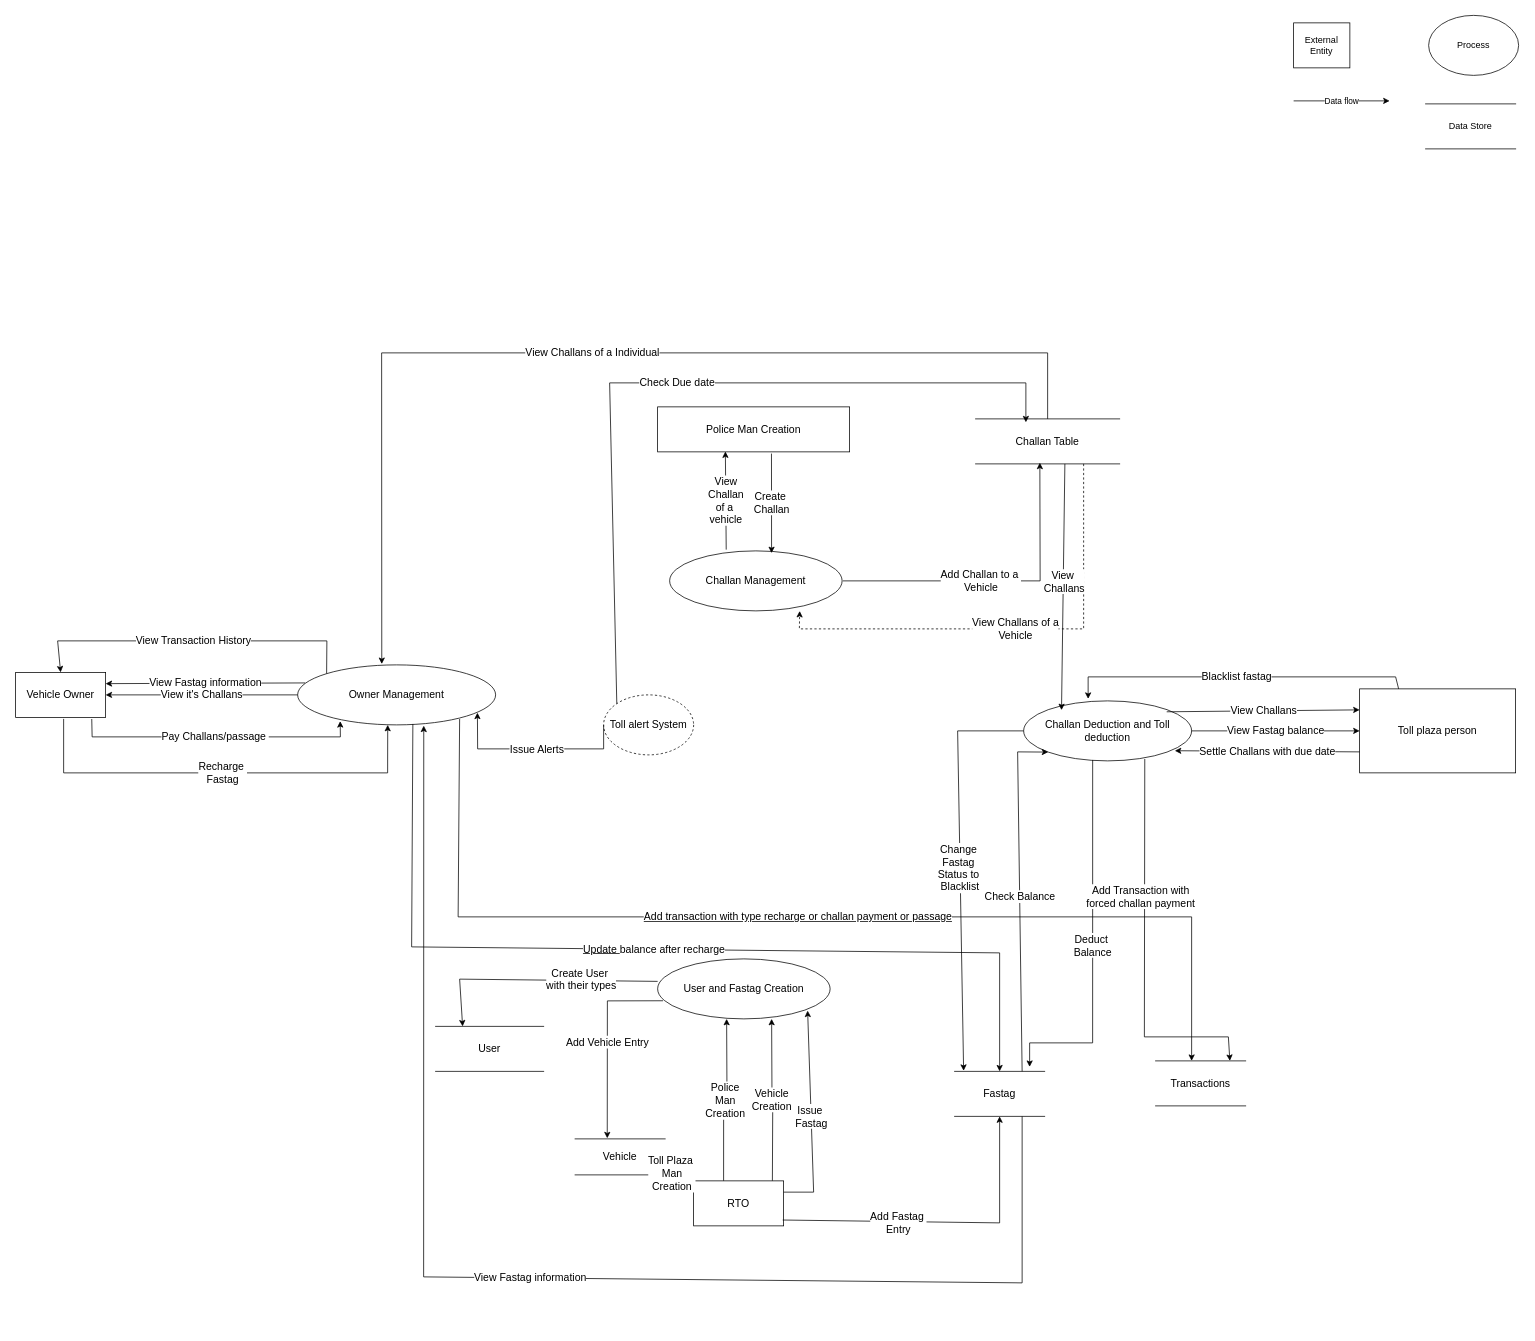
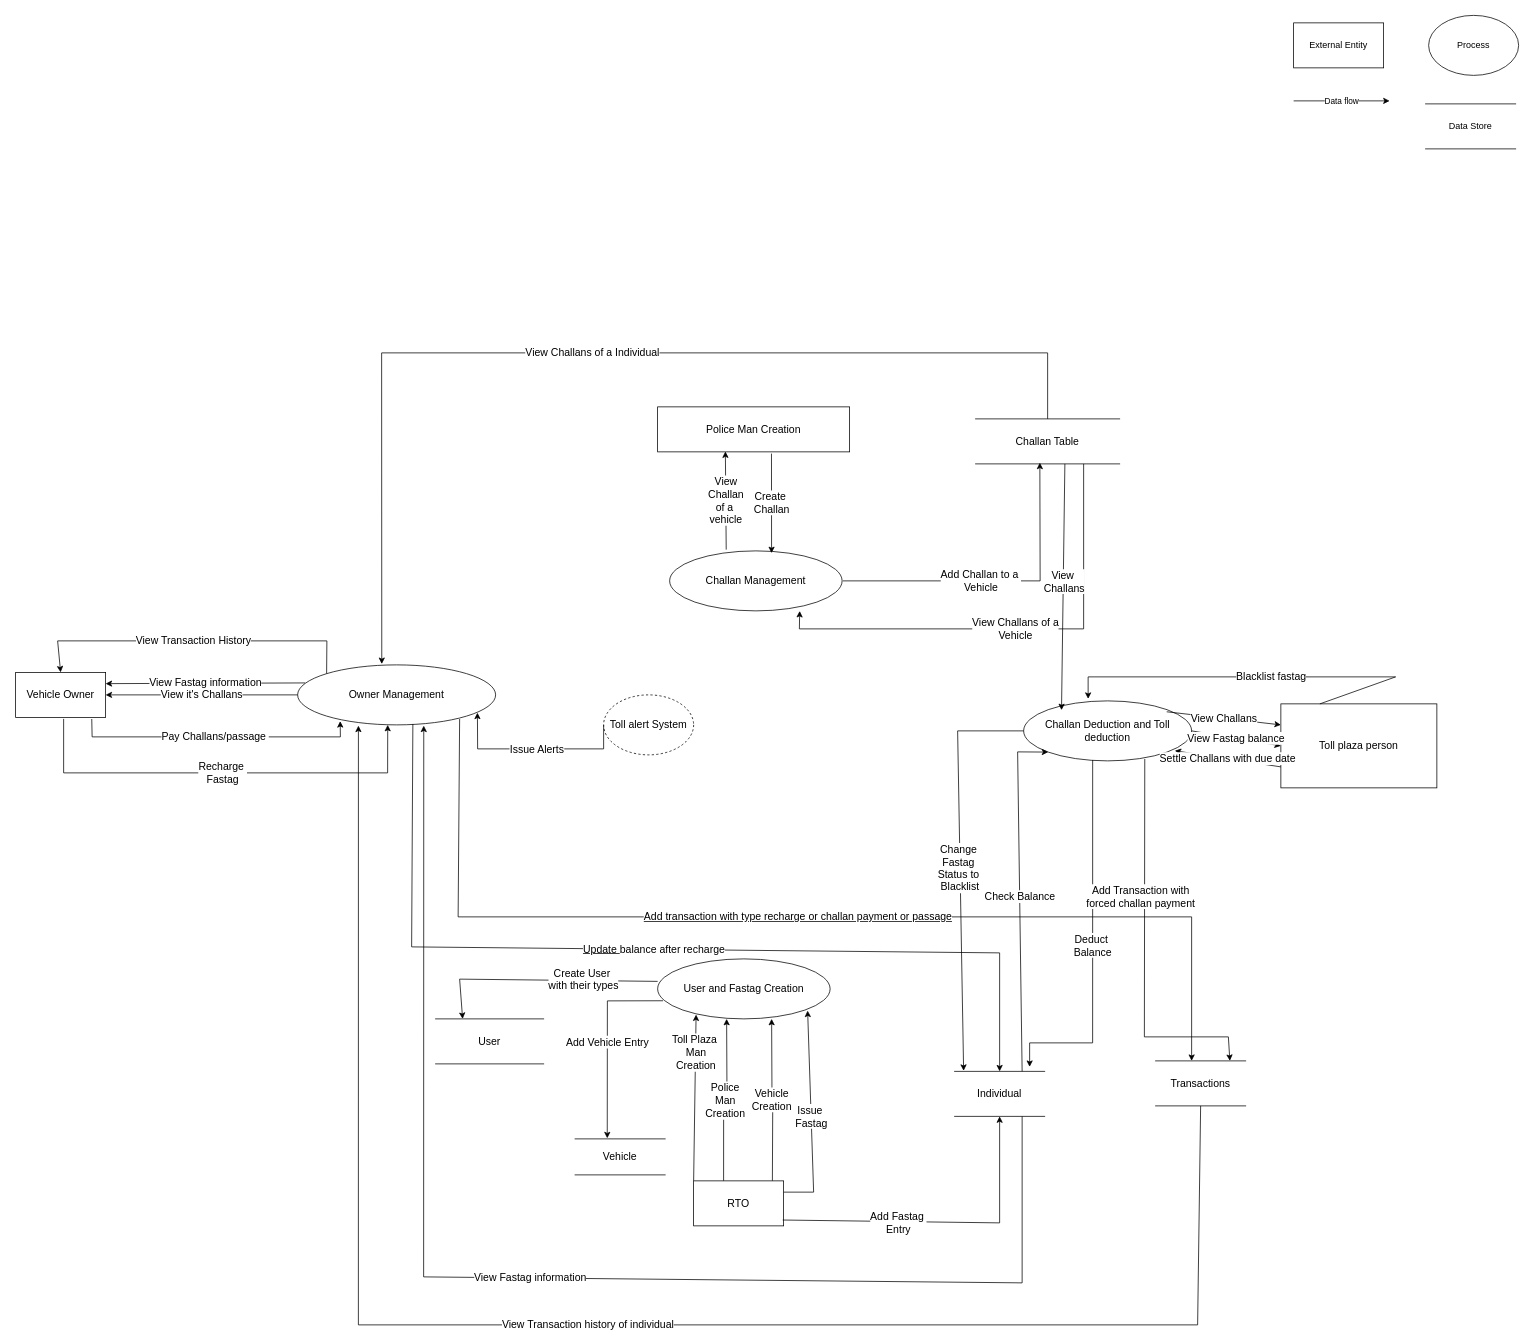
node "External Entity": size 56x45 -> 90x45
edge "Toll alert System" -> "Challan Table": removed, label "Check Due date"
edge "Challan Table" -> "Challan Management": style dashed -> solid
node "Toll plaza person": moved (1437, 731) -> (1359, 746)
edge "Transactions" -> "Owner Management": added, label "View Transaction history of individual"
node "User": moved (489, 1049) -> (489, 1041)
node "Fastag": label "Fastag" -> "Individual"
edge "RTO" -> "Vehicle": now "RTO" -> "User and Fastag Creation"
